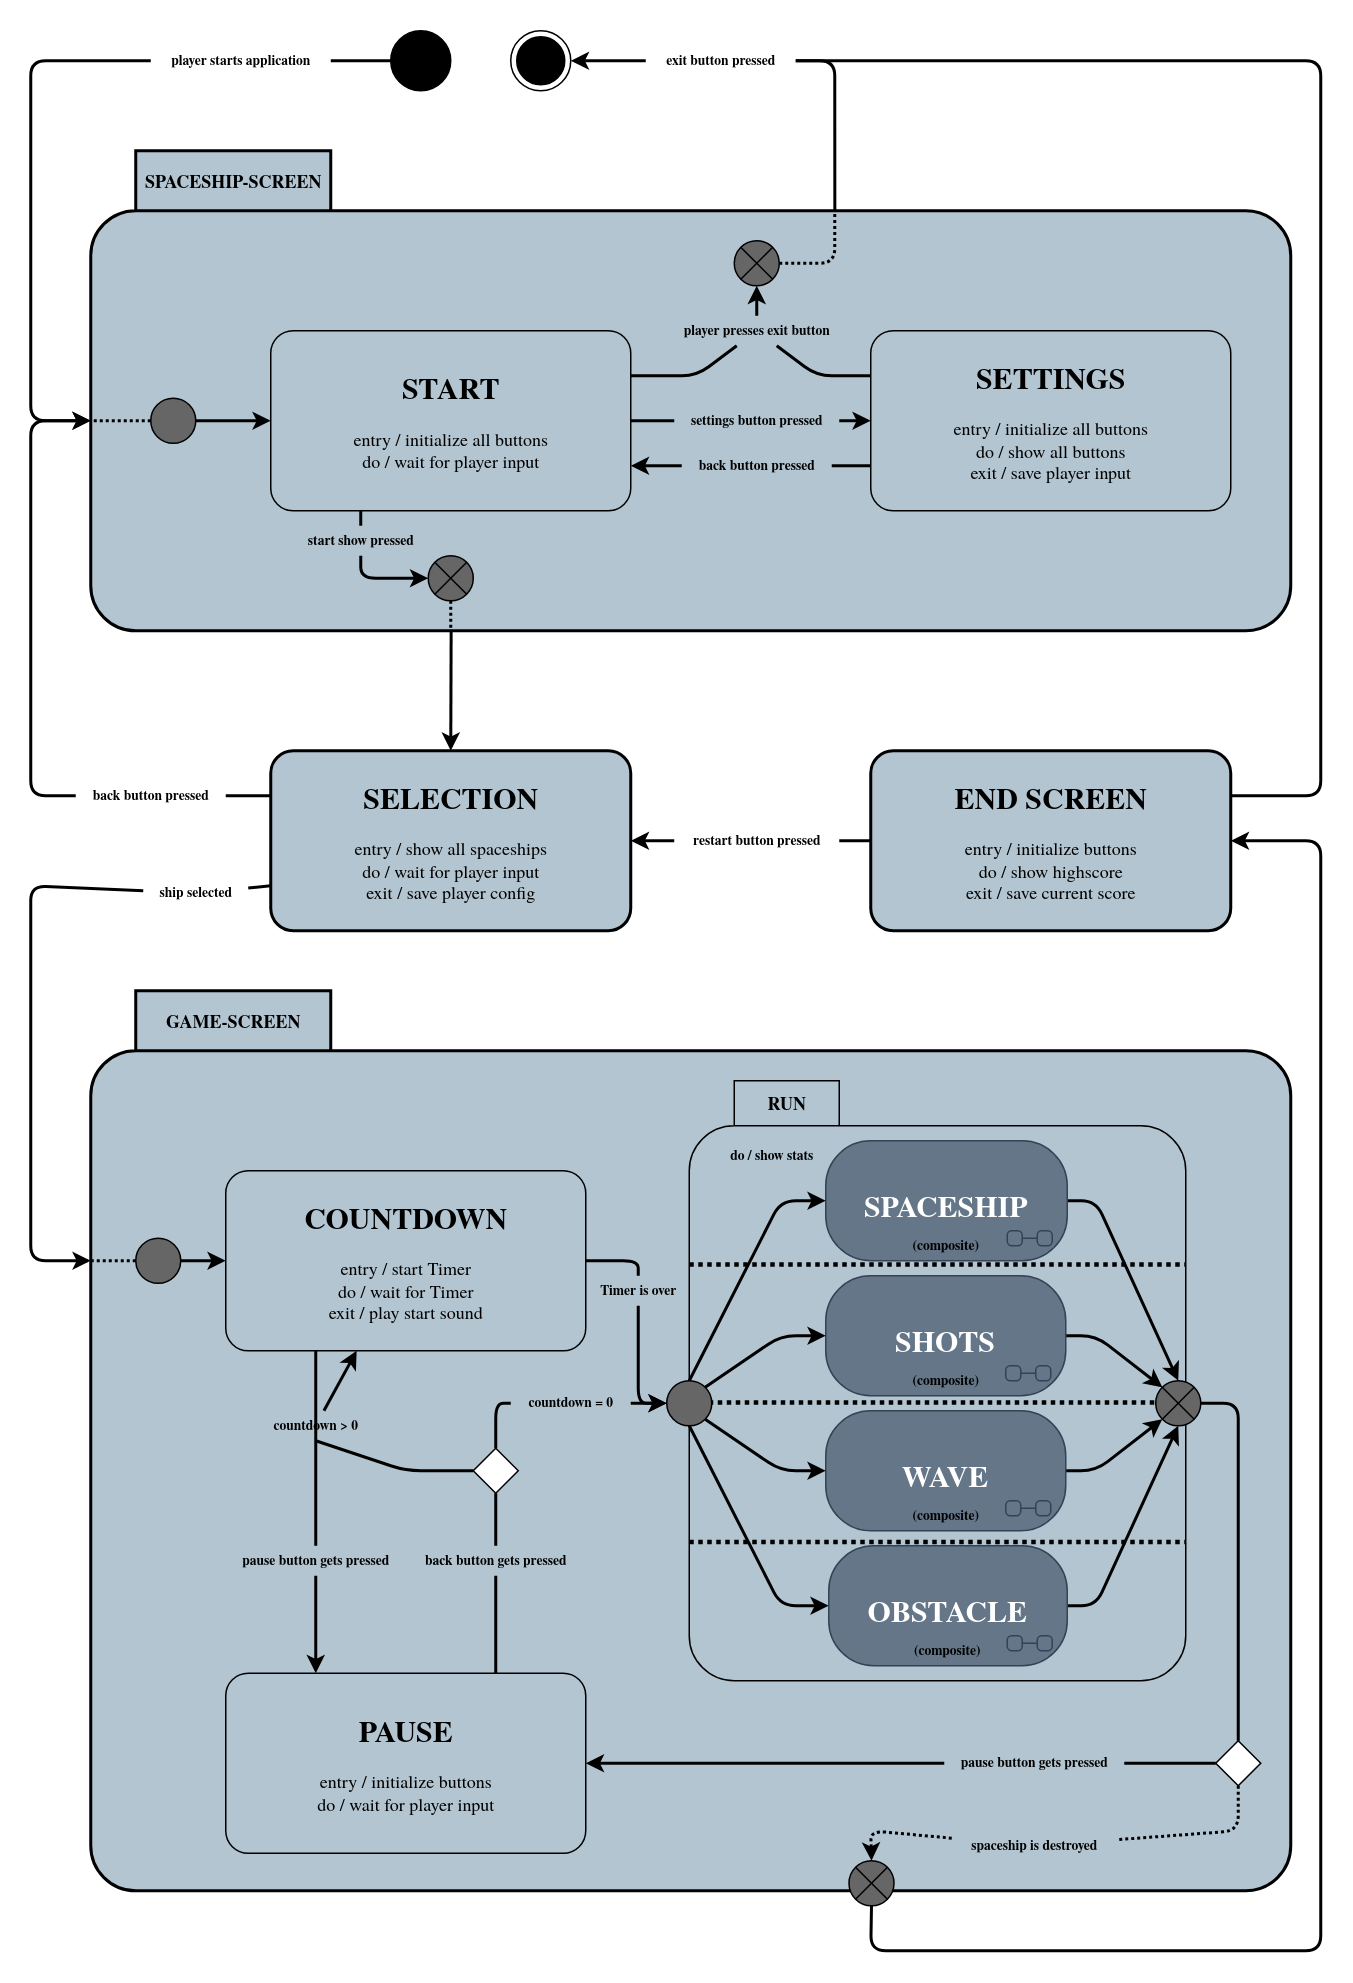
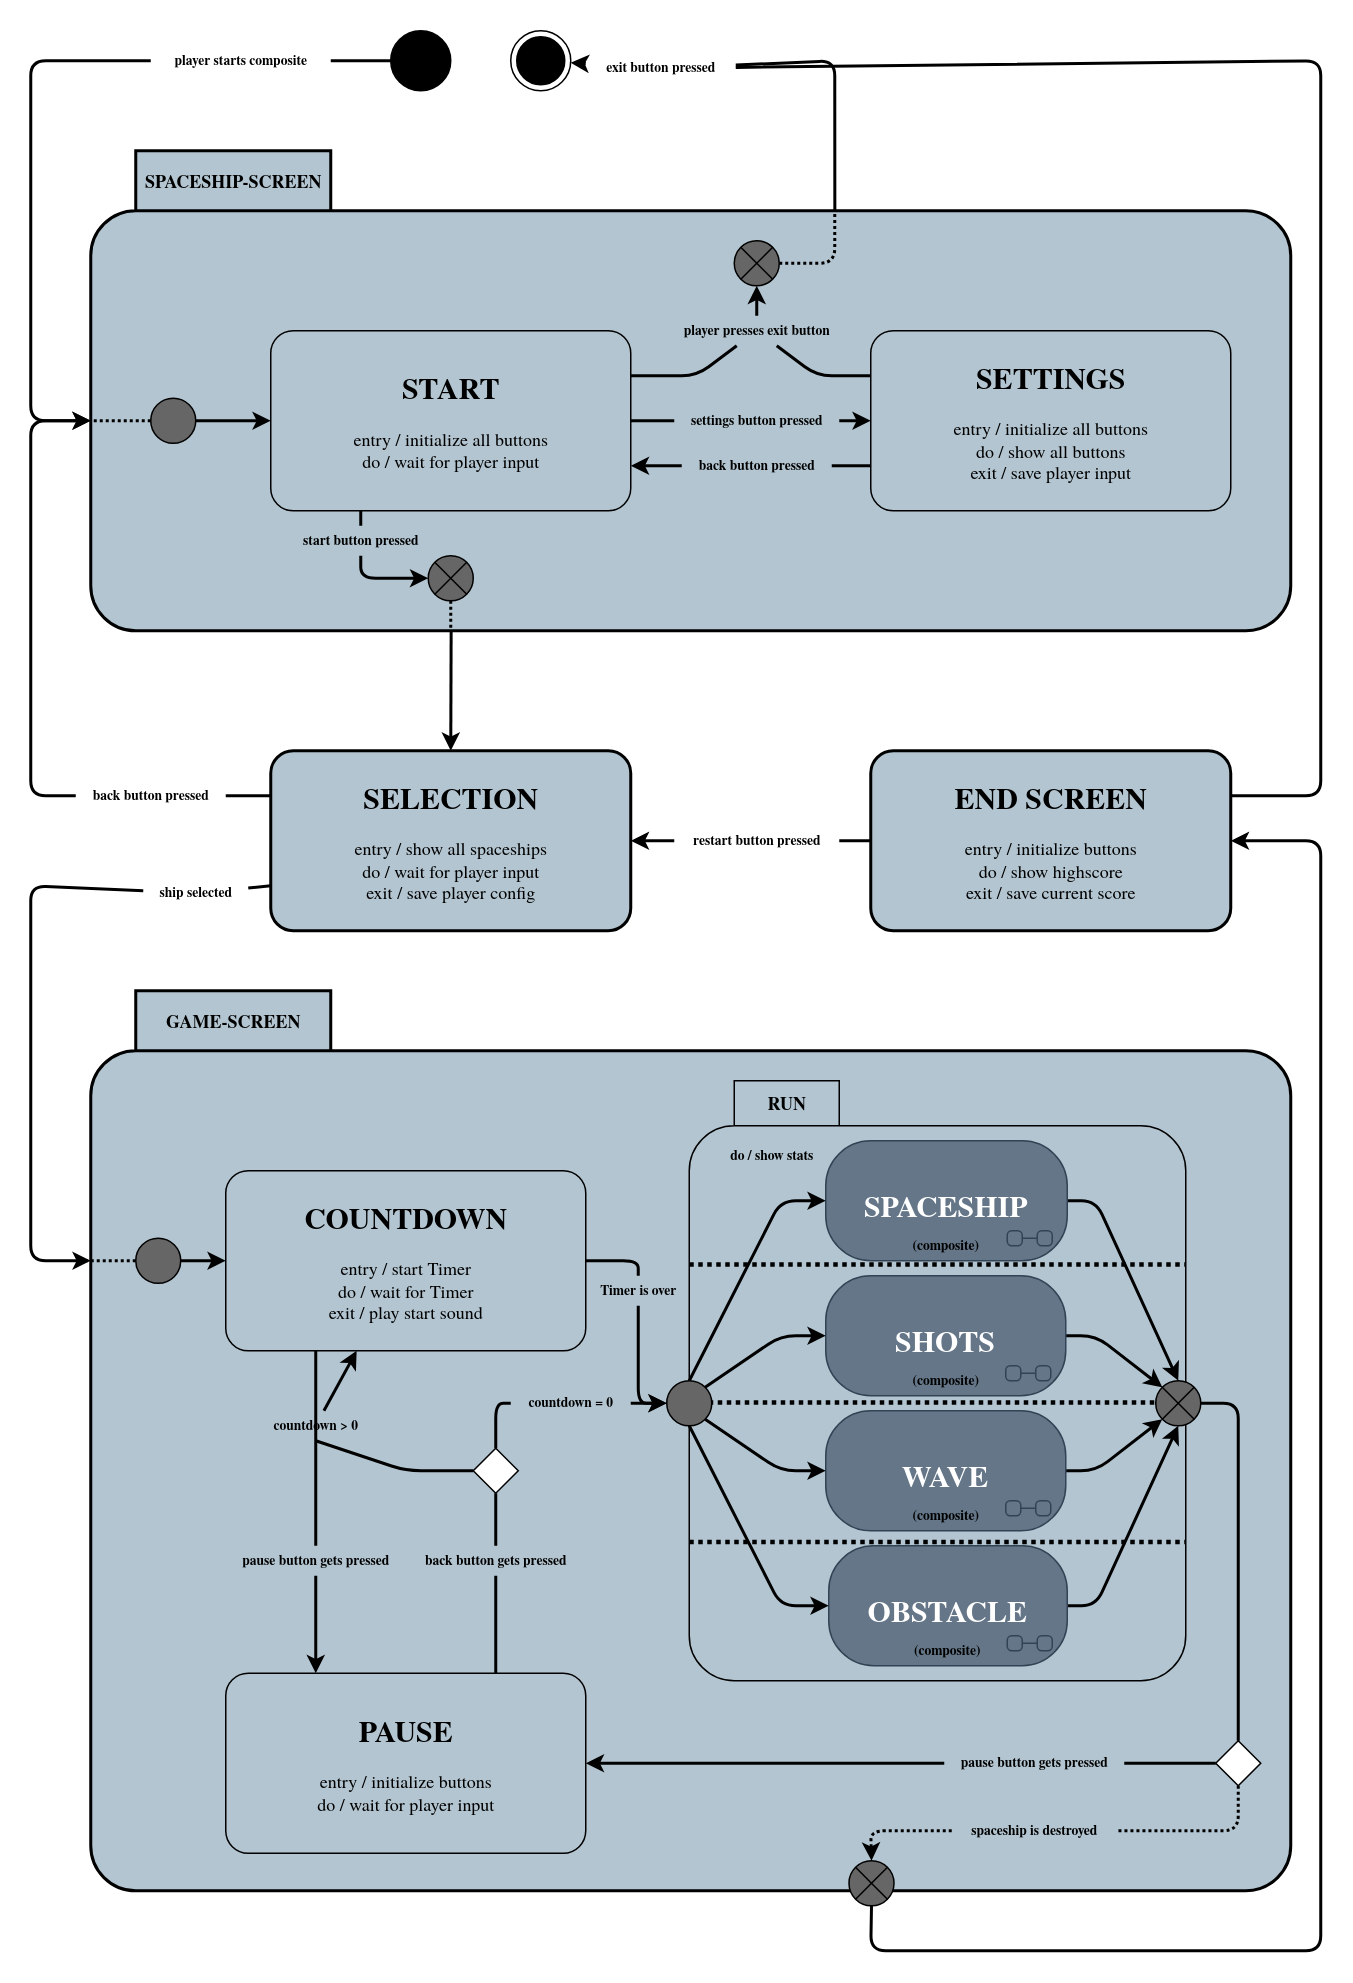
node "player starts application": label "player starts application" -> "player starts composite"
node "exit button pressed": moved (721, 61) -> (661, 68)
node "start show pressed": label "start show pressed" -> "start button pressed"
node "spaceship is destroyed": moved (1034, 1846) -> (1034, 1831)
